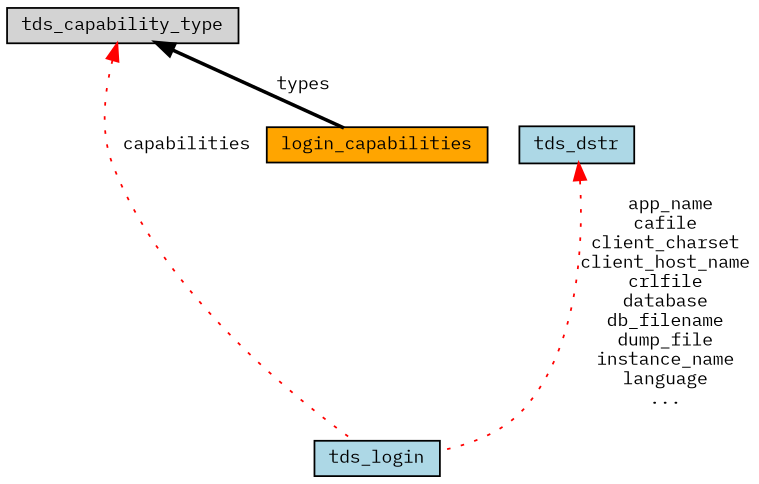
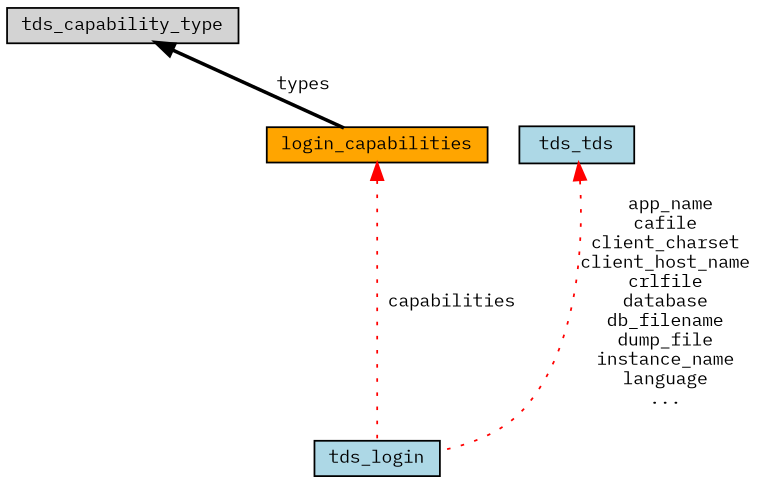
node "tds_dstr": label "tds_dstr" -> "tds_tds"
edge "tds_login" -> "tds_capability_type": now "tds_login" -> "login_capabilities"
